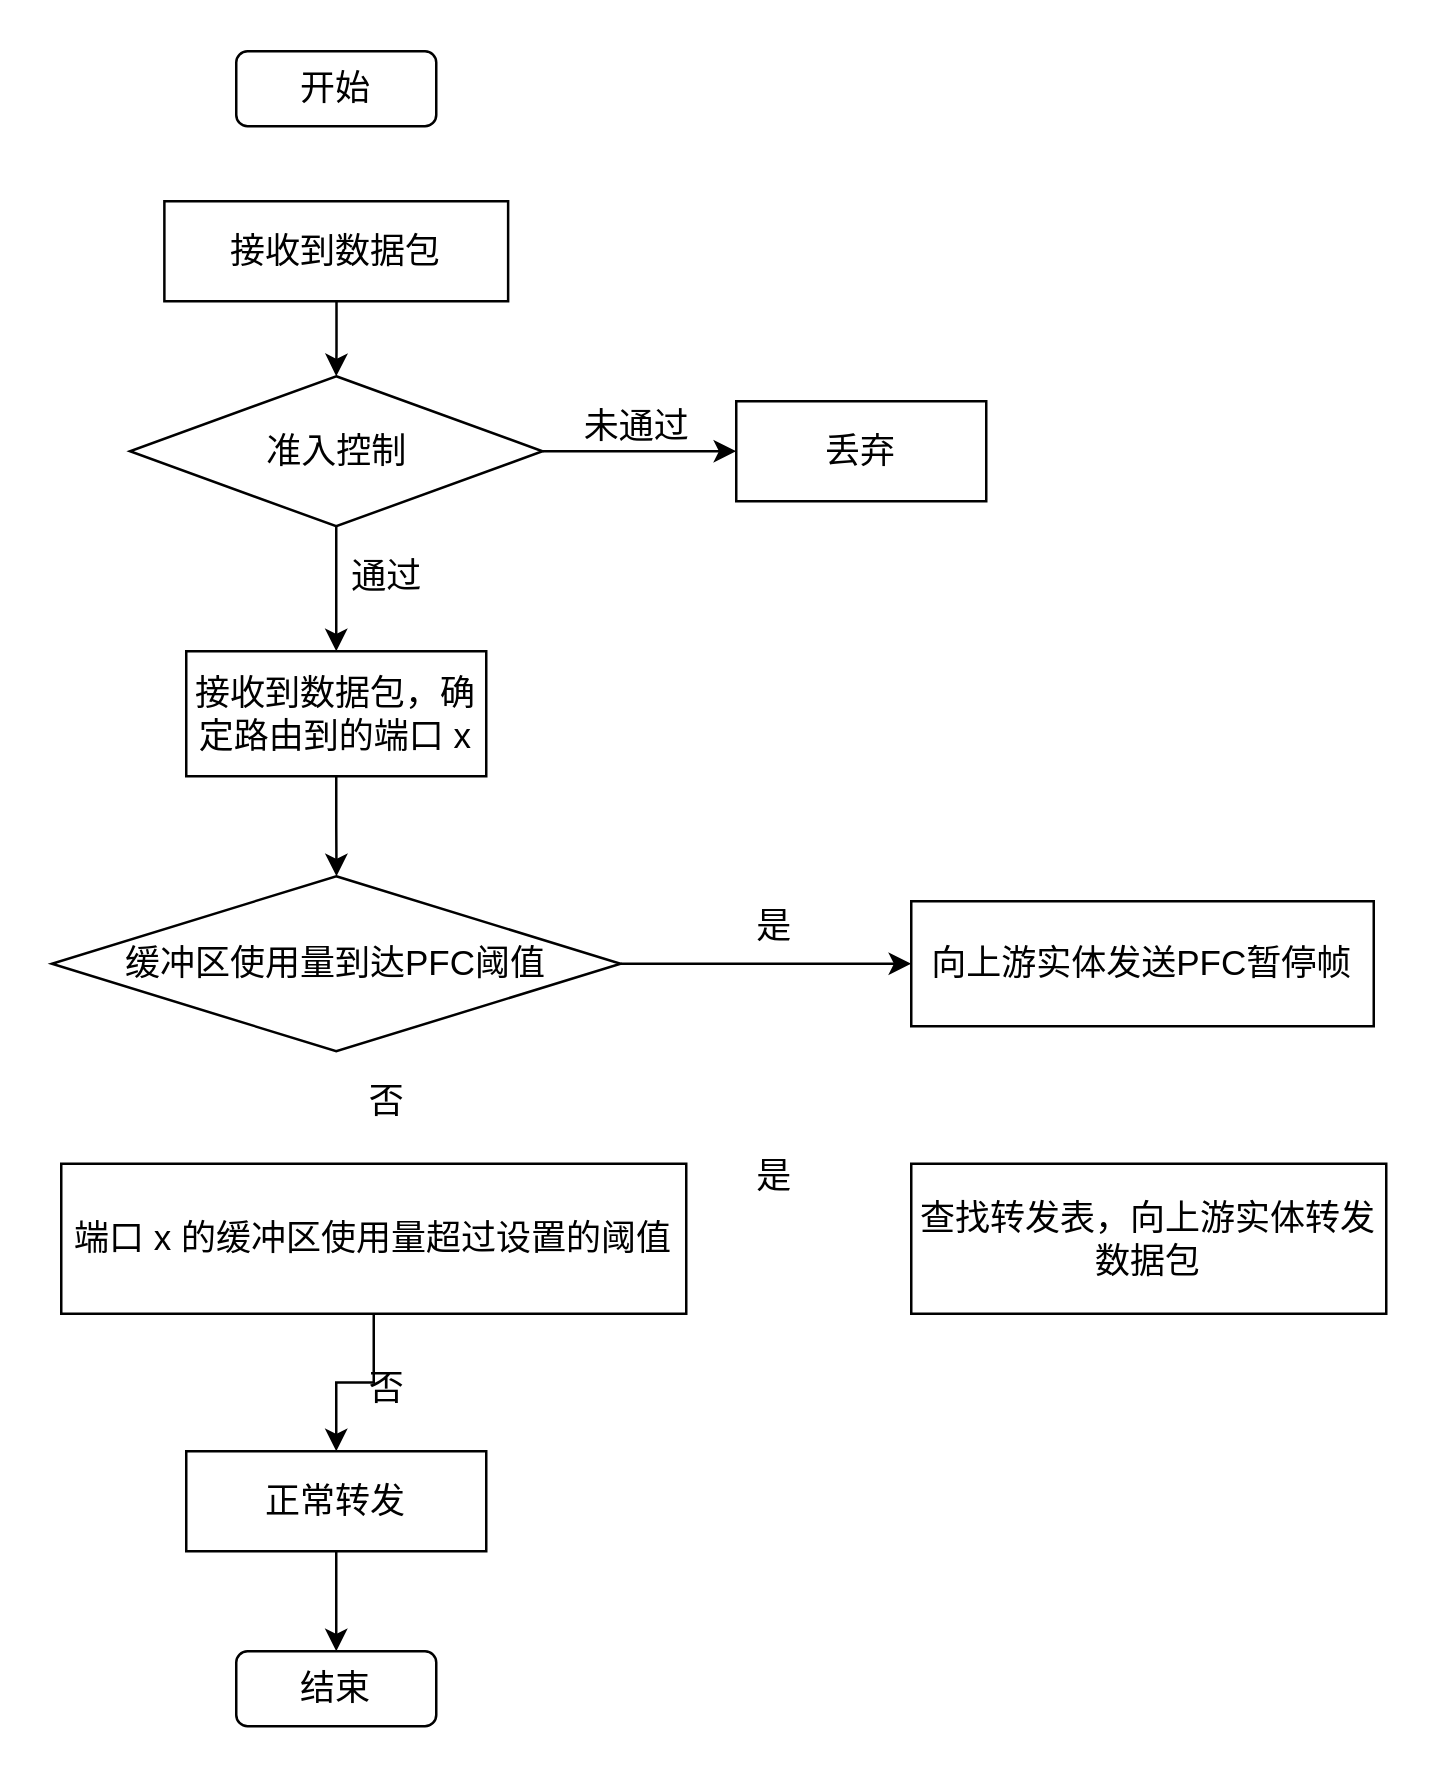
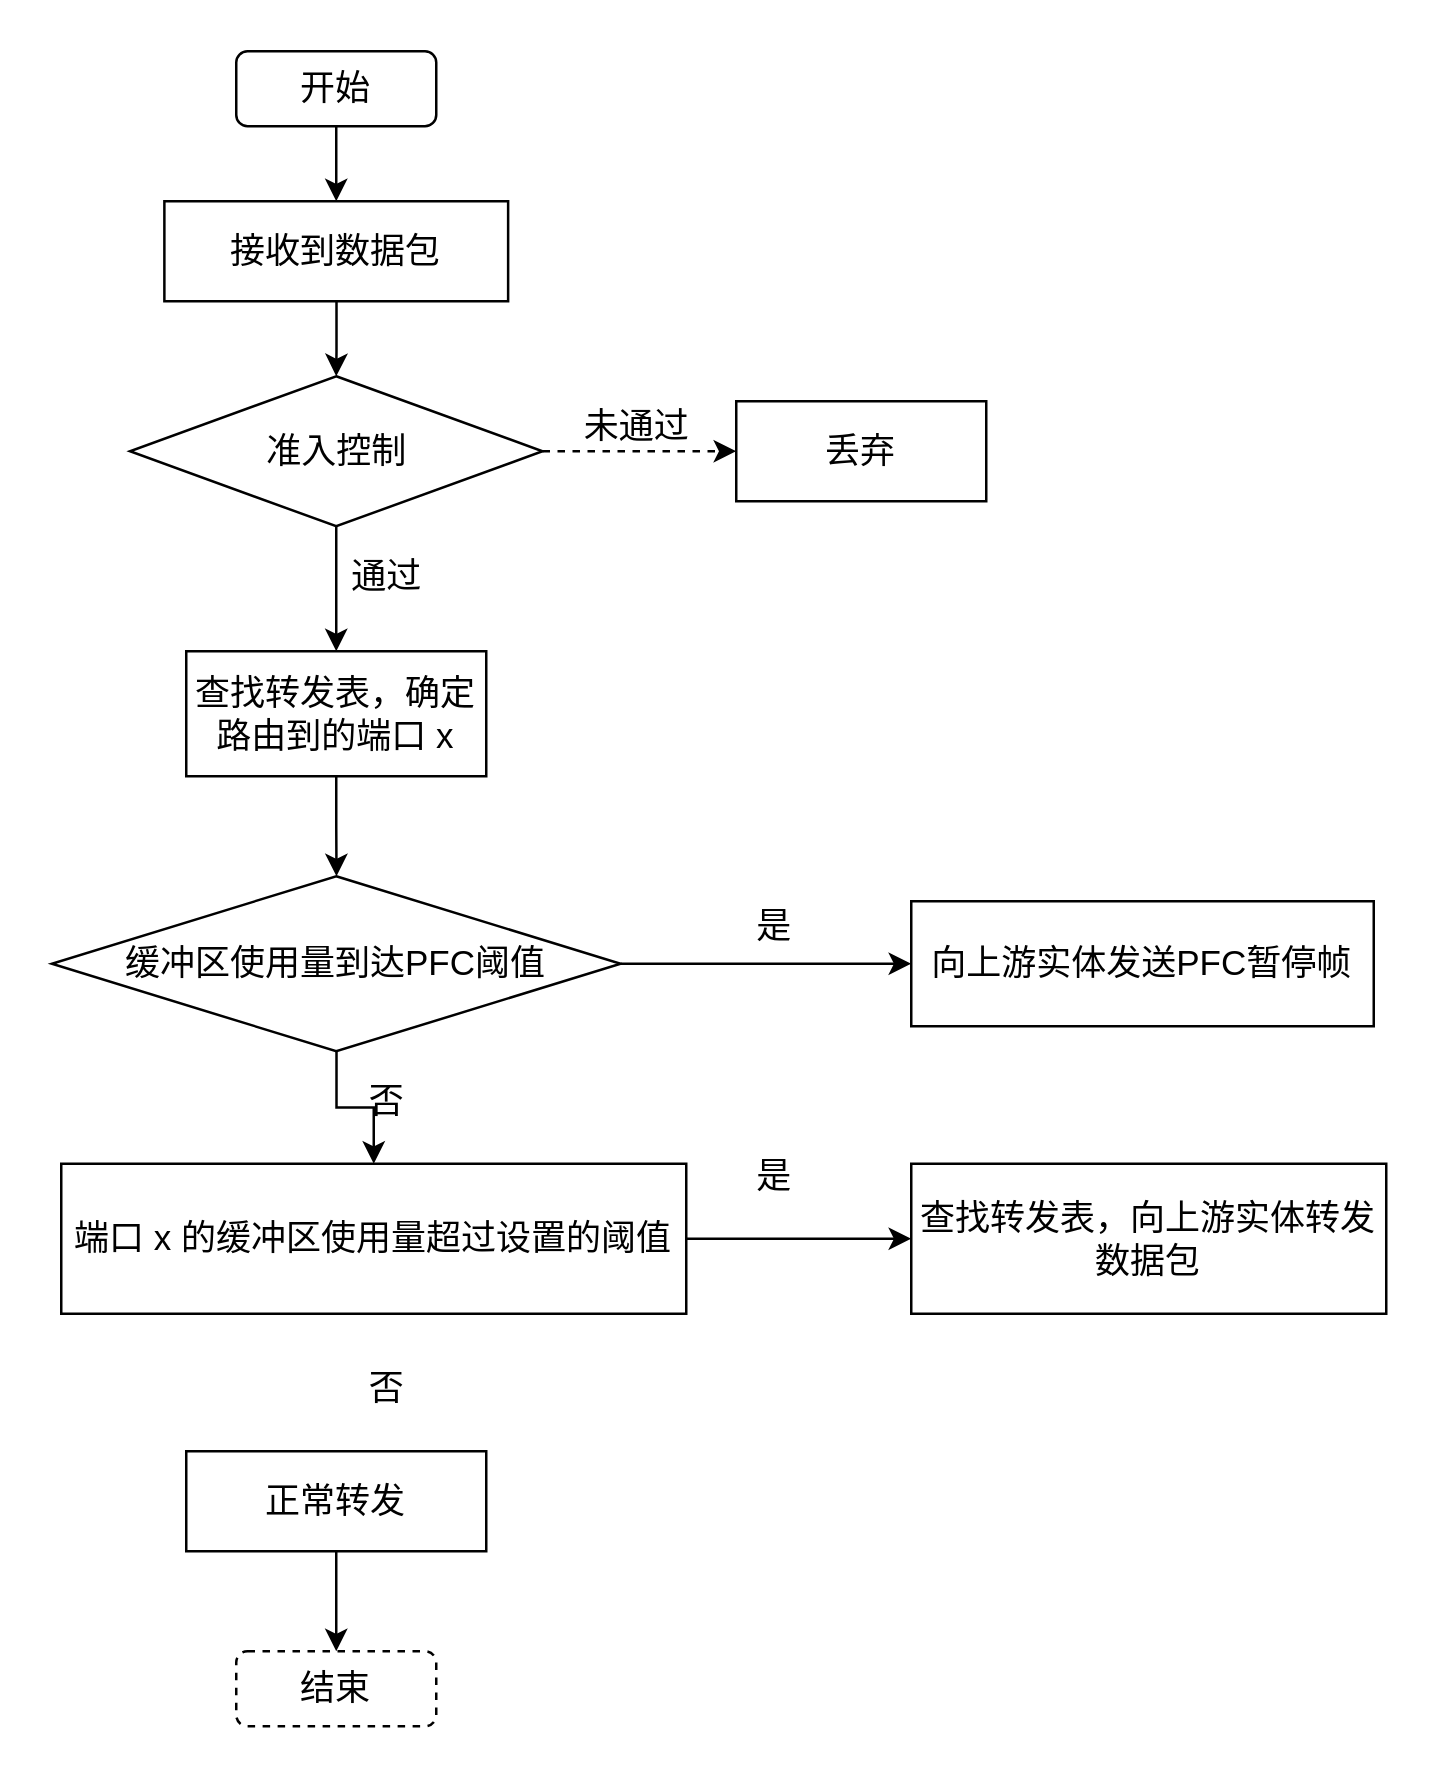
edge "开始" -> "接收到数据包": added
edge "准入控制" -> "丢弃": style solid -> dashed
node "接收到数据包，确定路由到的端口 x": label "接收到数据包，确定路由到的端口 x" -> "查找转发表，确定路由到的端口 x"
edge "缓冲区使用量到达PFC阈值" -> "端口 x 的缓冲区使用量超过设置的阈值": added
edge "端口 x 的缓冲区使用量超过设置的阈值" -> "查找转发表，向上游实体转发数据包": added
edge "端口 x 的缓冲区使用量超过设置的阈值" -> "正常转发": removed
node "结束": style solid -> dashed
